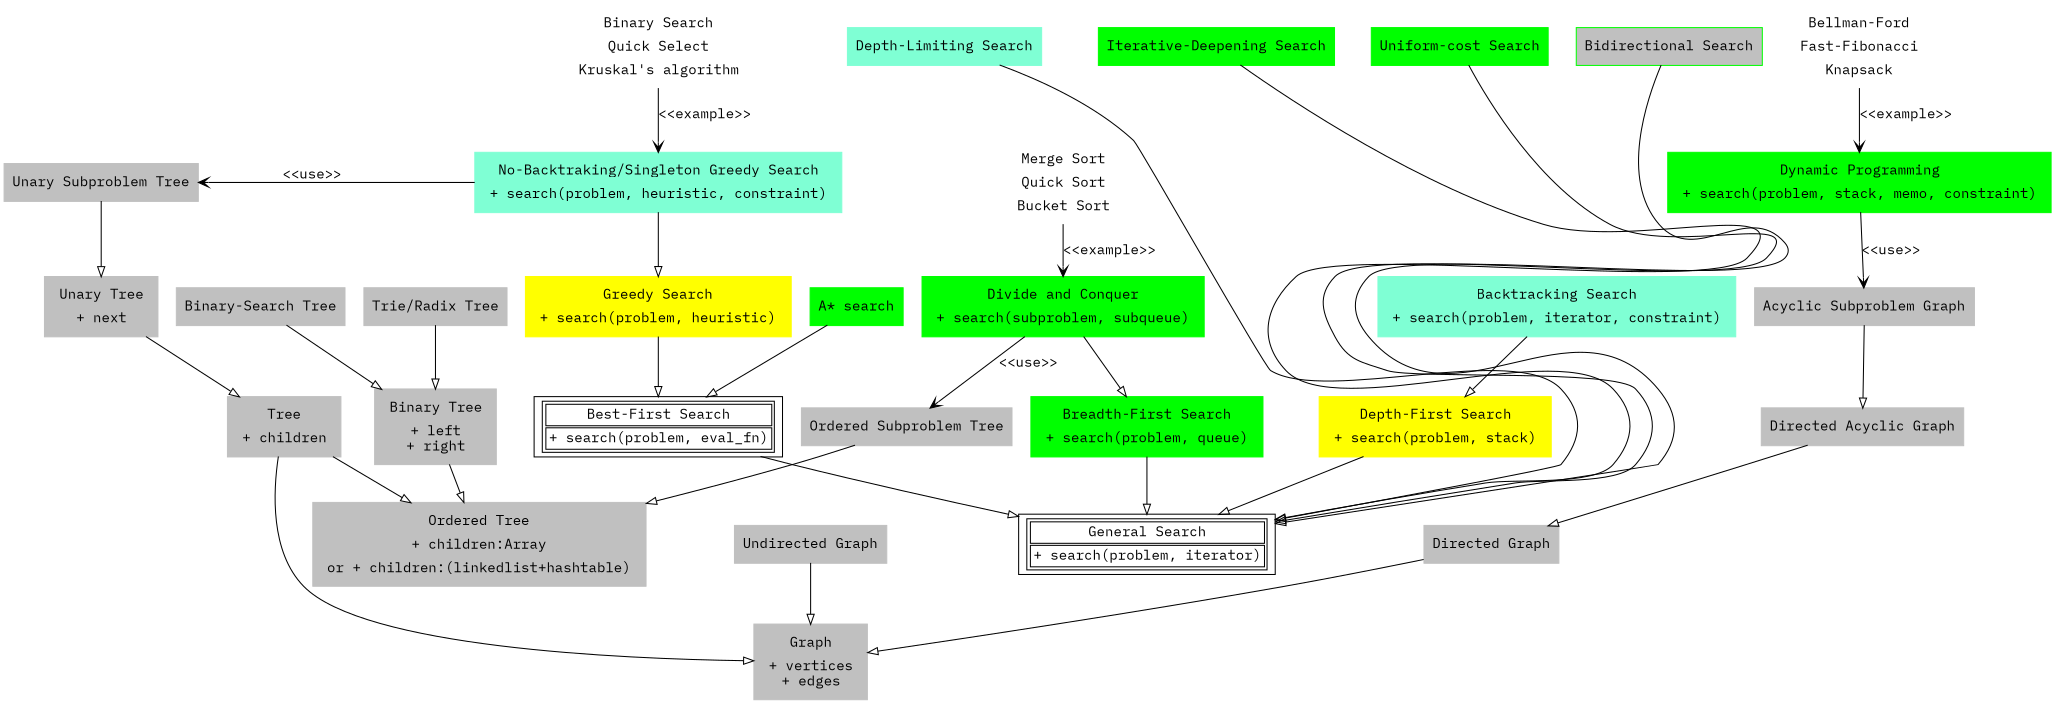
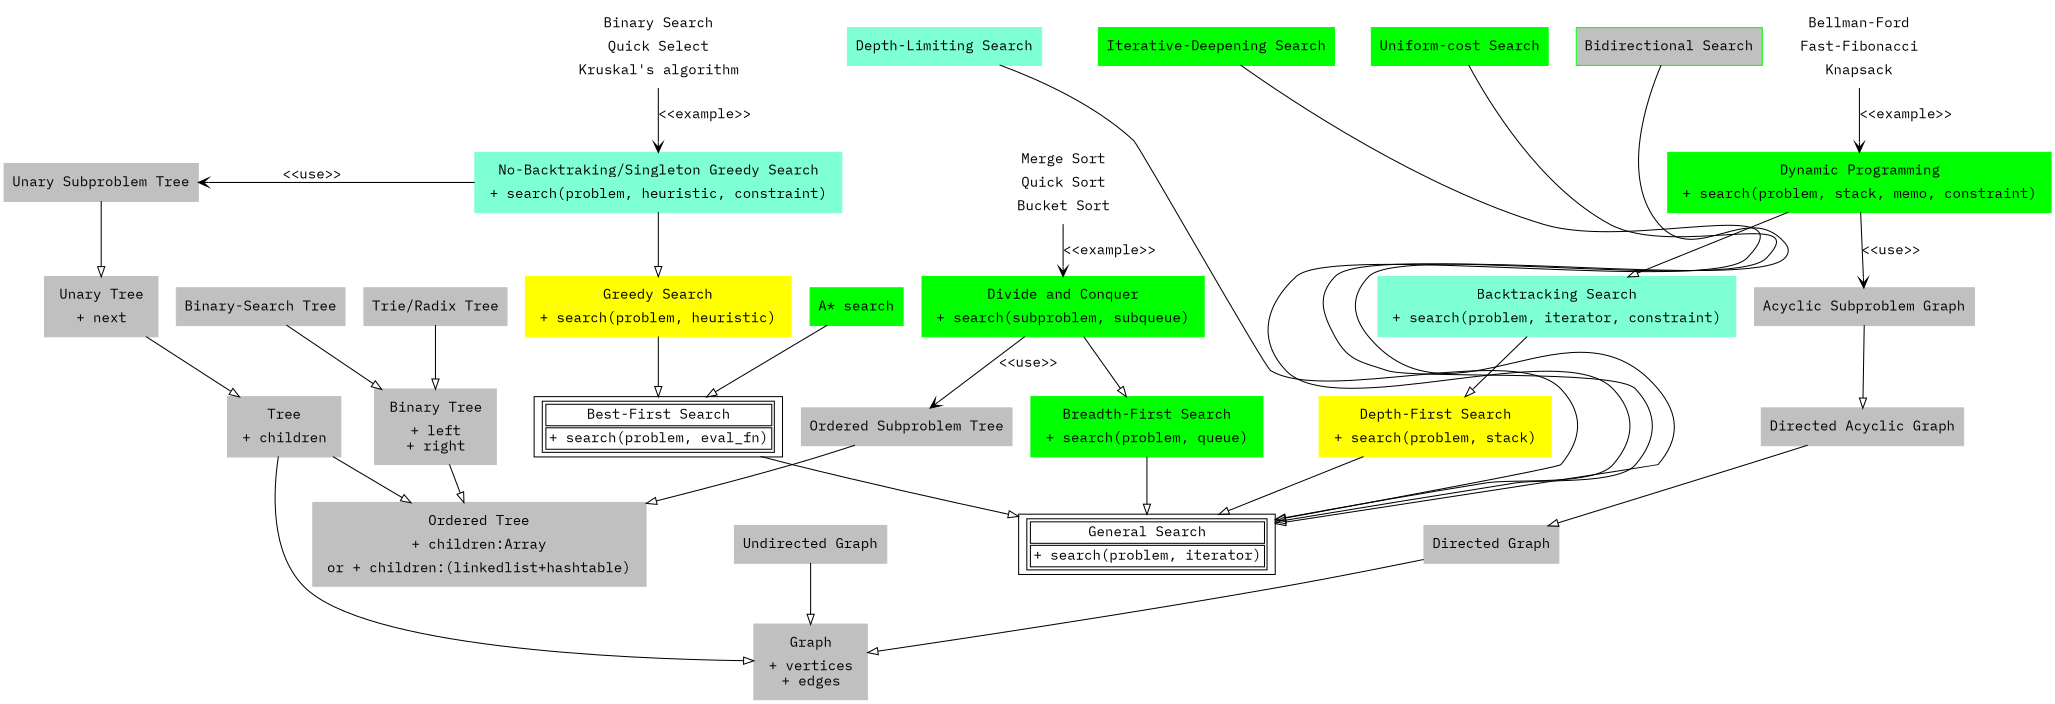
edge "Dynamic Programming" -> "Backtracking Search": added
